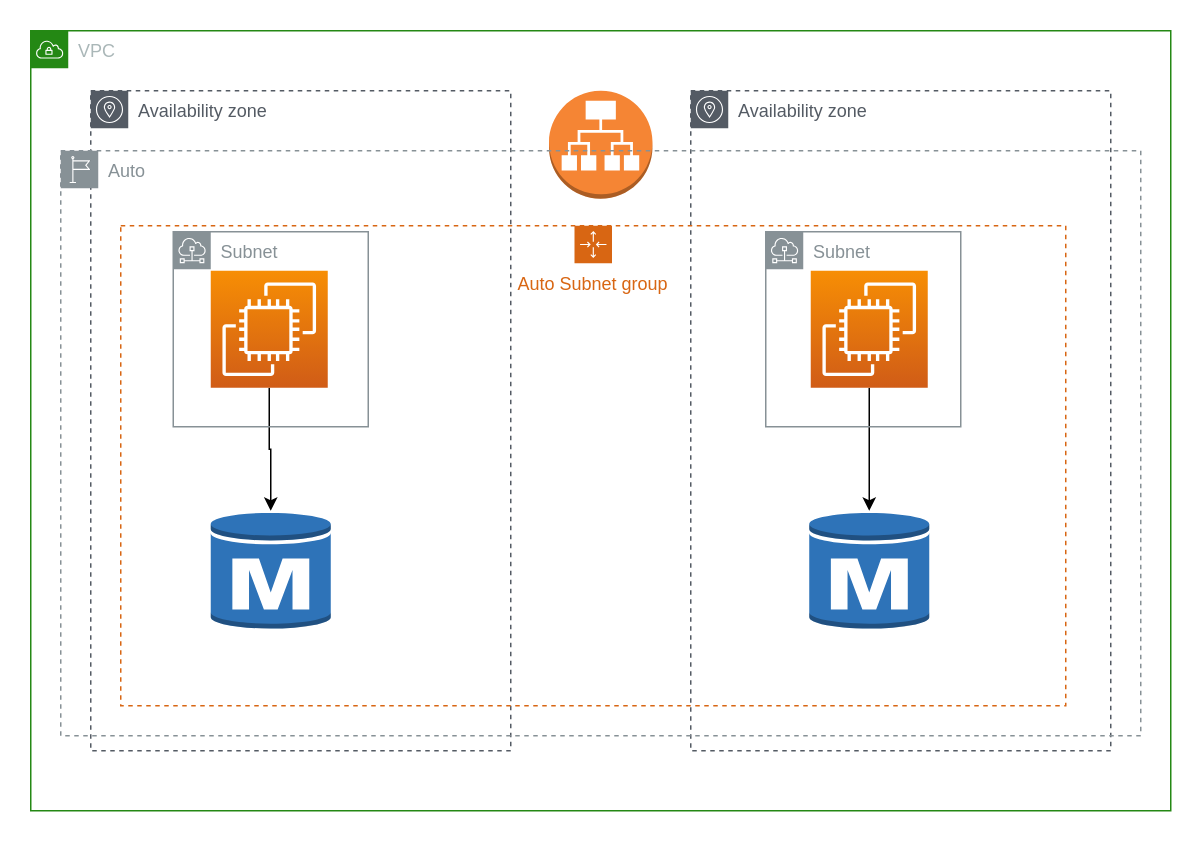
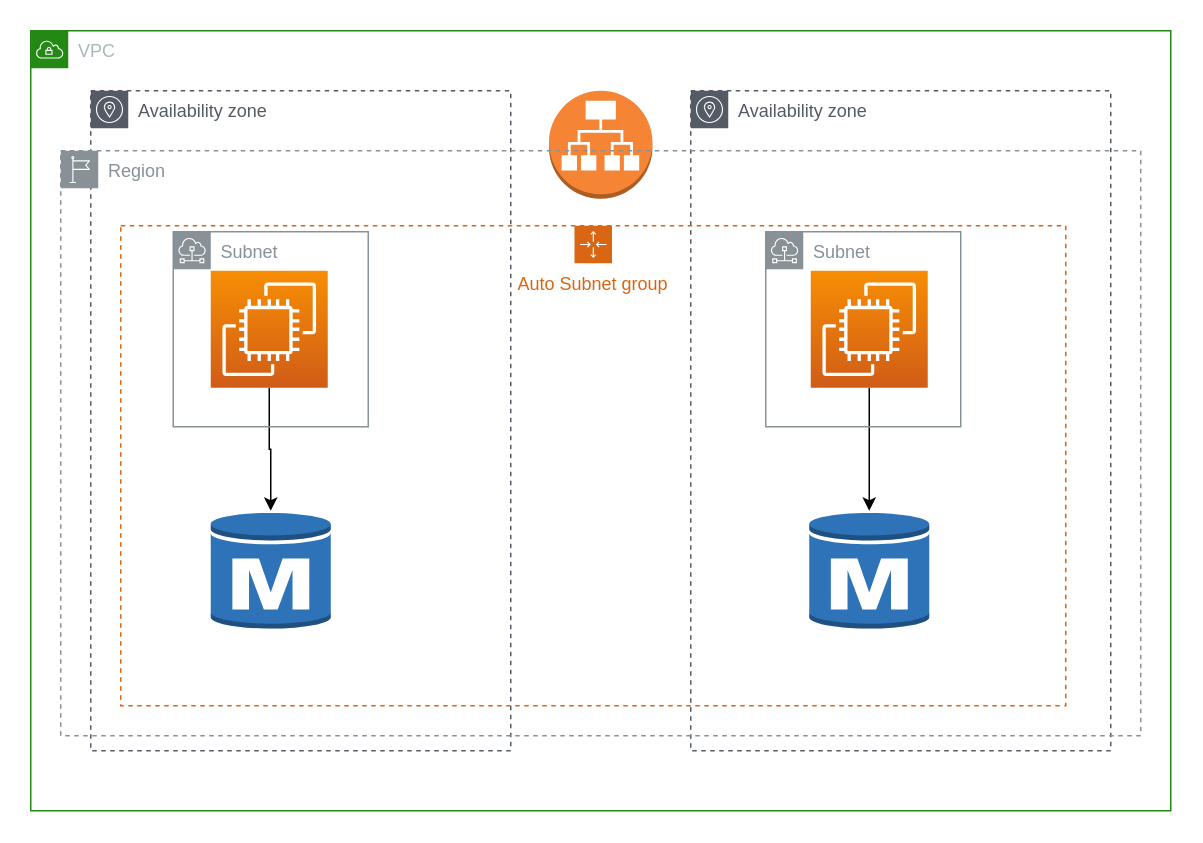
node "Auto": label "Auto" -> "Region"
